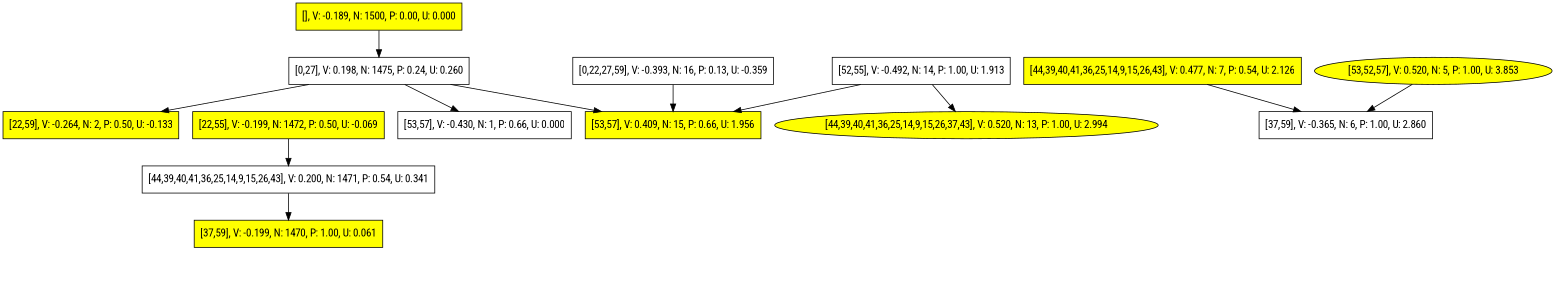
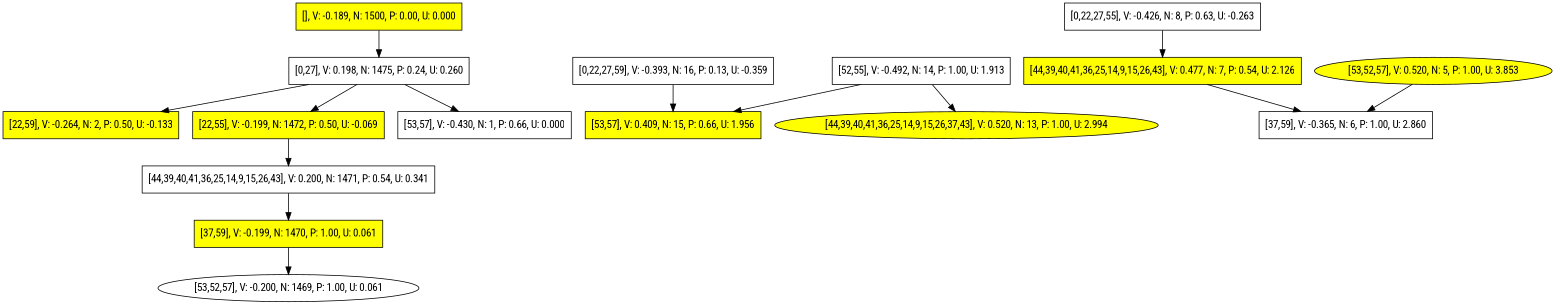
node "[0,22,27,55], V: -0.426, N: 8, P: 0.63, U: -0.263": added
edge "[0,27], V: 0.198, N: 1475, P: 0.24, U: 0.260" -> "[53,57], V: 0.409, N: 15, P: 0.66, U: 1.956": now "[0,27], V: 0.198, N: 1475, P: 0.24, U: 0.260" -> "[22,55], V: -0.199, N: 1472, P: 0.50, U: -0.069"
node "[53,52,57], V: -0.200, N: 1469, P: 1.00, U: 0.061": added
